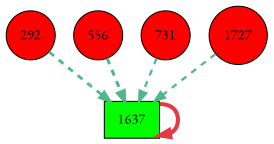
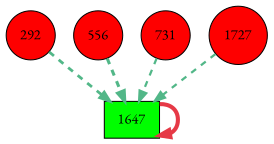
node "1637": label "1637" -> "1647"
